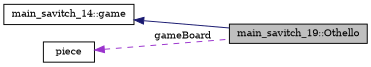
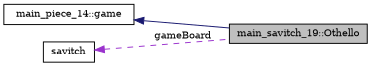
node "main_savitch_14::game": label "main_savitch_14::game" -> "main_piece_14::game"
node "piece": label "piece" -> "savitch"
